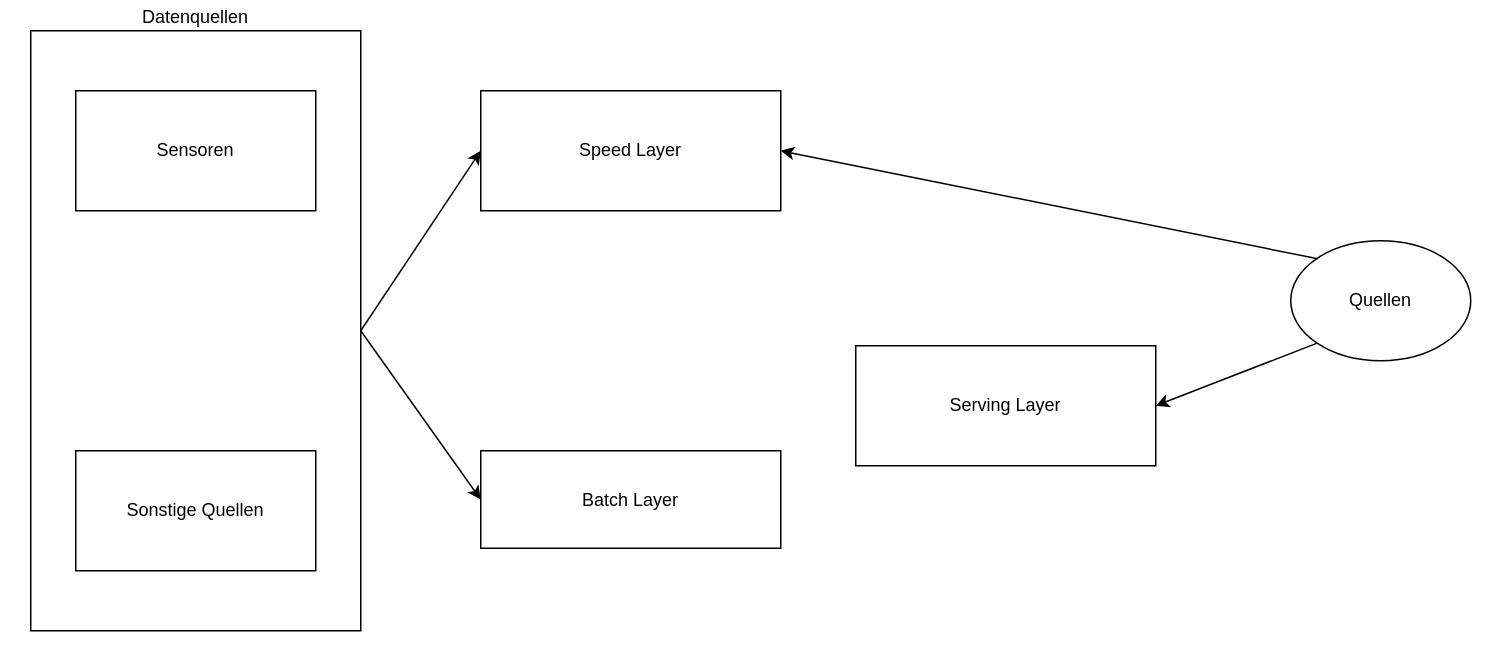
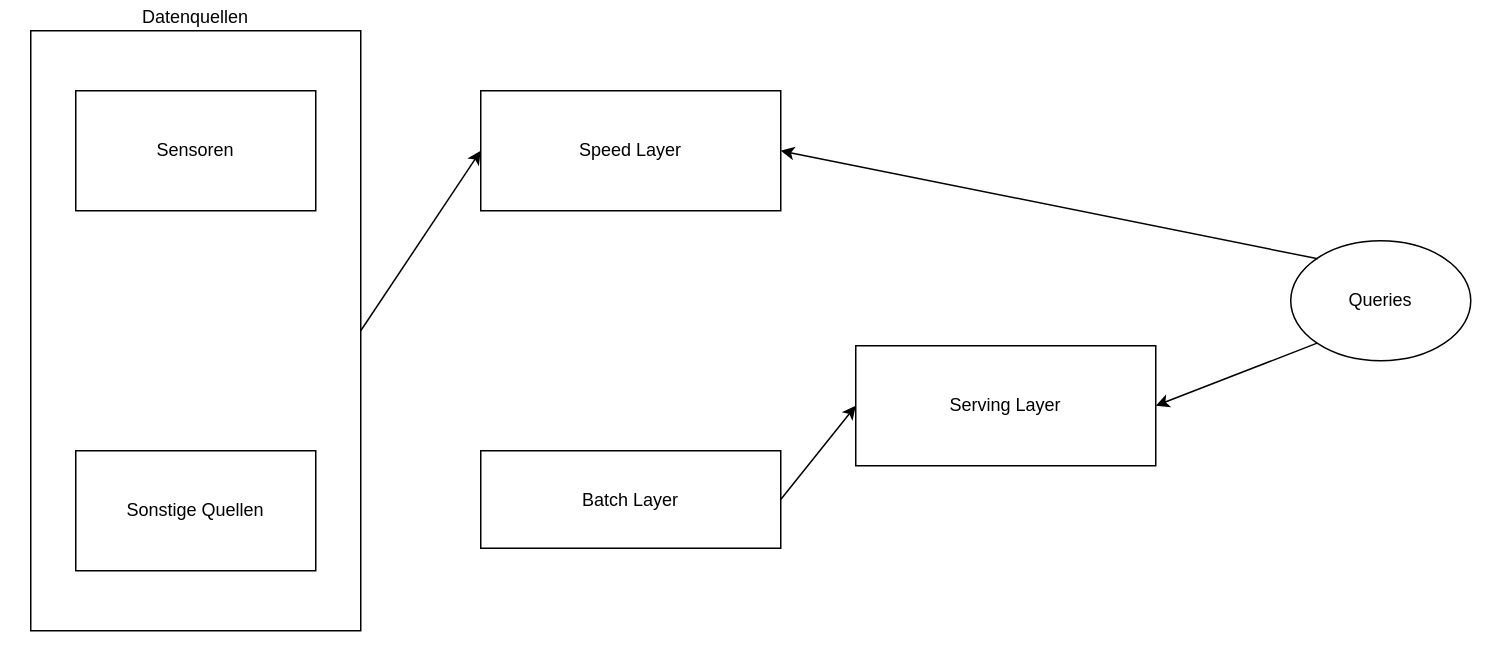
node "Quellen": label "Quellen" -> "Queries"
edge "Datenquellen" -> "Batch Layer": removed
edge "Batch Layer" -> "Serving Layer": added
